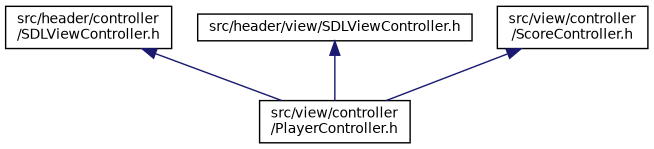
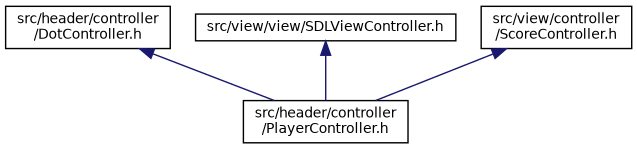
node "src/header/controller /SDLViewController.h": label "src/header/controller /SDLViewController.h" -> "src/header/controller /DotController.h"
node "src/header/view/SDLViewController.h": label "src/header/view/SDLViewController.h" -> "src/view/view/SDLViewController.h"
node "src/view/controller /PlayerController.h": label "src/view/controller /PlayerController.h" -> "src/header/controller /PlayerController.h"
